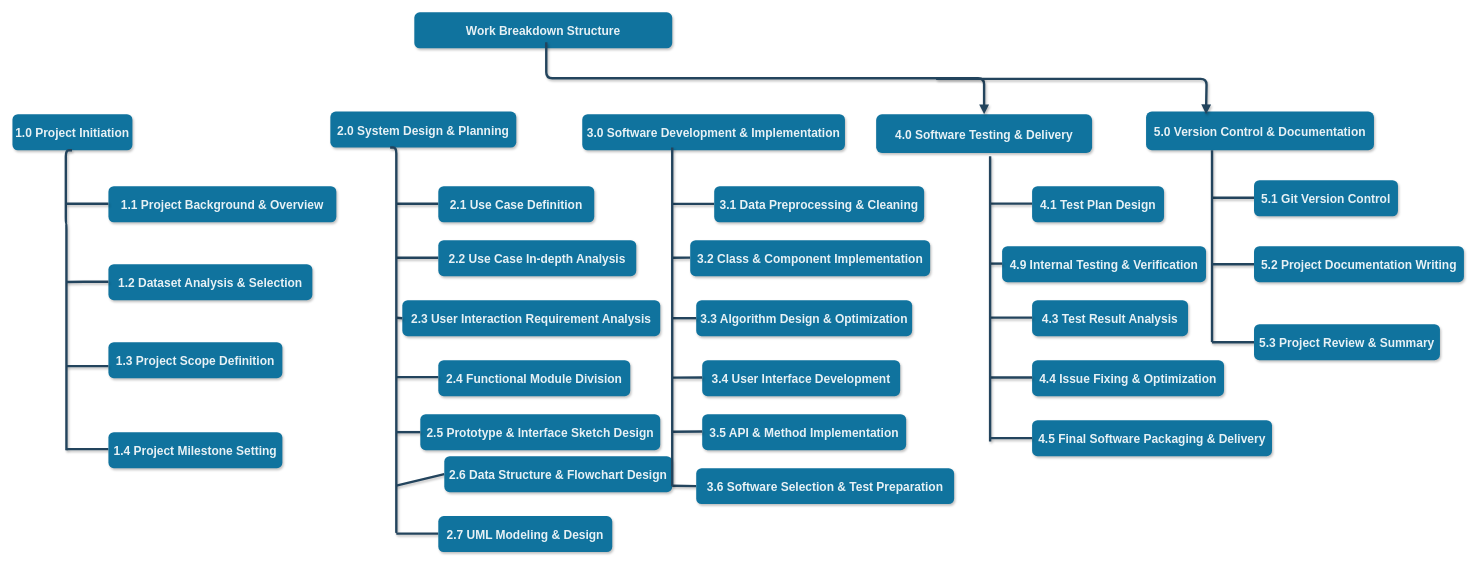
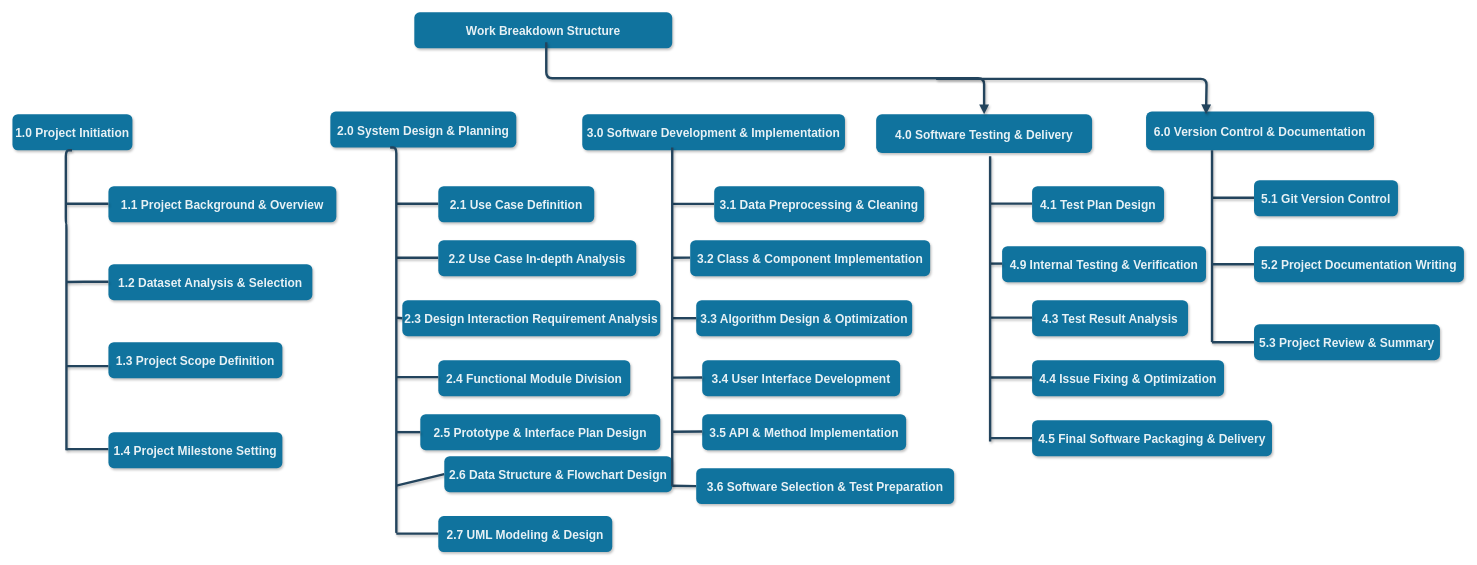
node "5.0 Version Control & Documentation": label "5.0 Version Control & Documentation" -> "6.0 Version Control & Documentation"
node "2.3 User Interaction Requirement Analysis": label "2.3 User Interaction Requirement Analysis" -> "2.3 Design Interaction Requirement Analysis"
node "2.5 Prototype & Interface Sketch Design": label "2.5 Prototype & Interface Sketch Design" -> "2.5 Prototype & Interface Plan Design"
